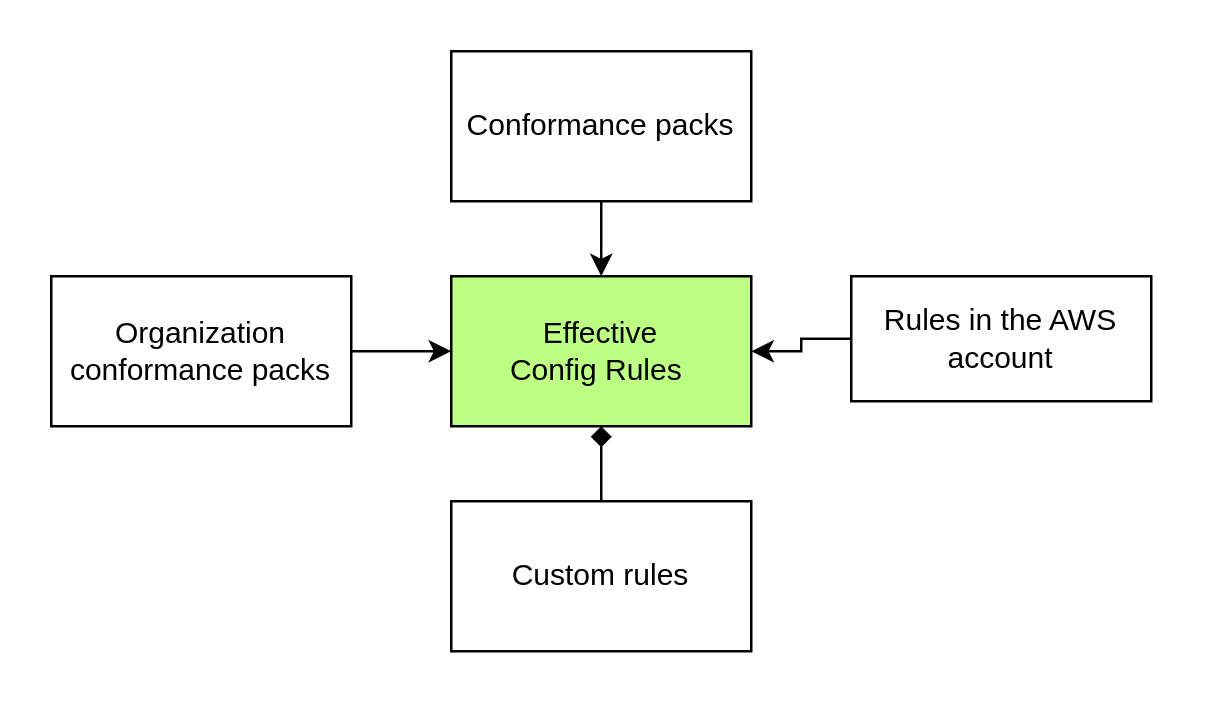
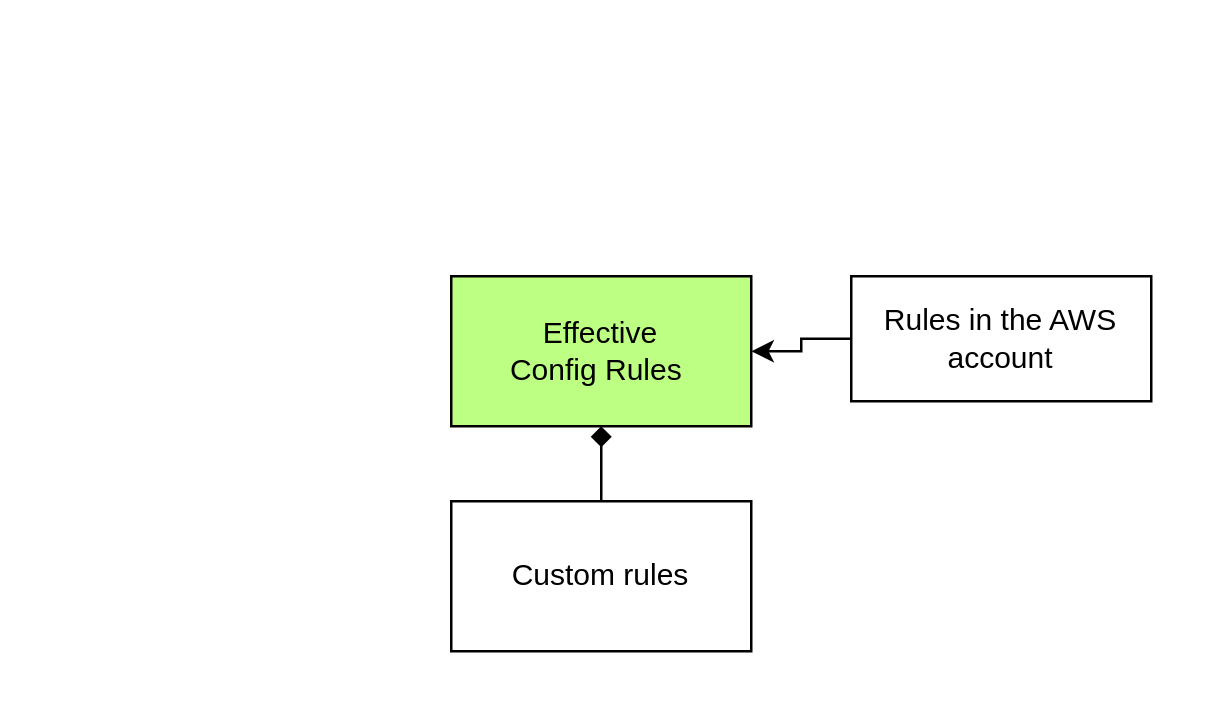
node "Conformance packs": removed
edge "Conformance packs" -> "Effective Config Rules": removed
node "Organization conformance packs": removed
edge "Organization conformance packs" -> "Effective Config Rules": removed
